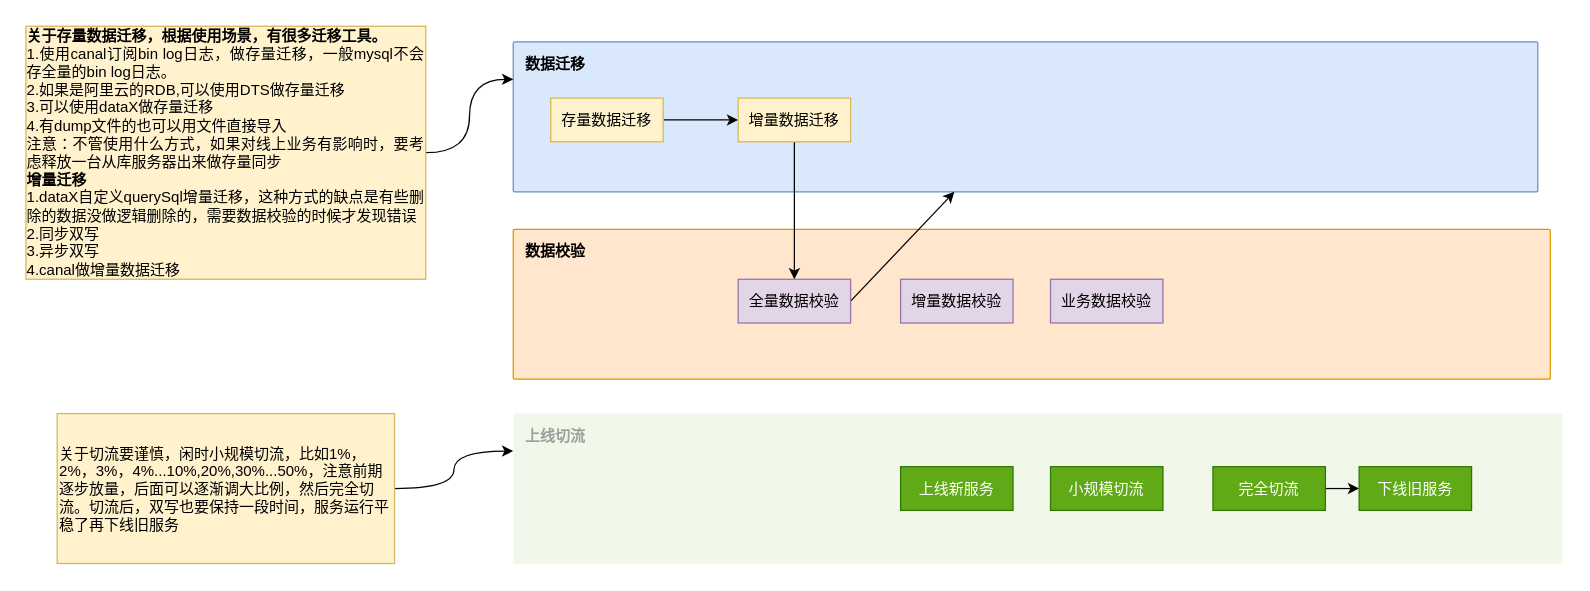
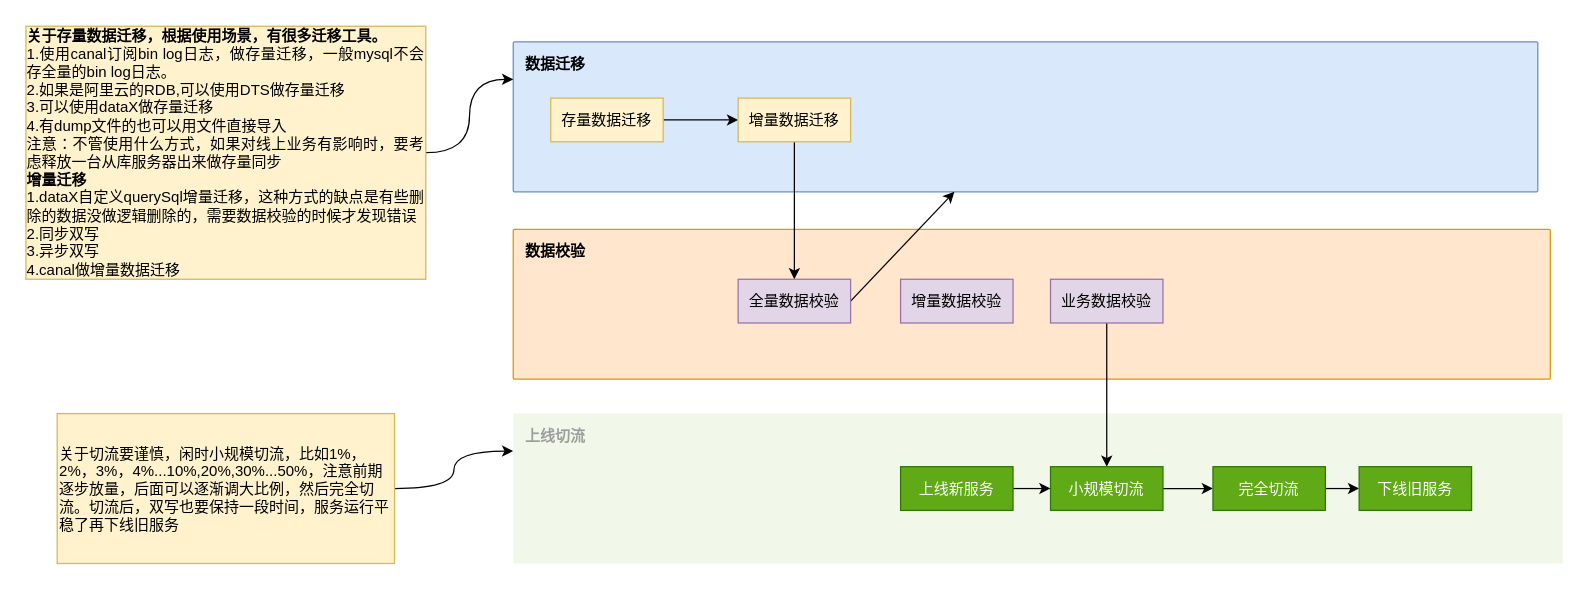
edge "业务数据校验" -> "小规模切流": added
edge "上线新服务" -> "小规模切流": added
edge "小规模切流" -> "完全切流": added
